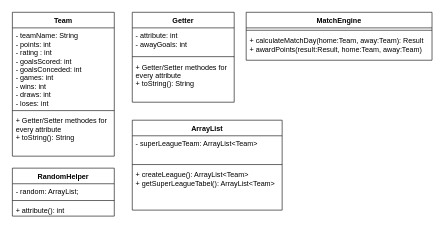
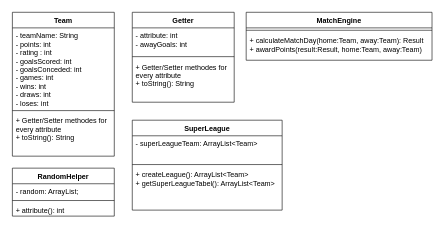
node "ArrayList": label "ArrayList" -> "SuperLeague"
